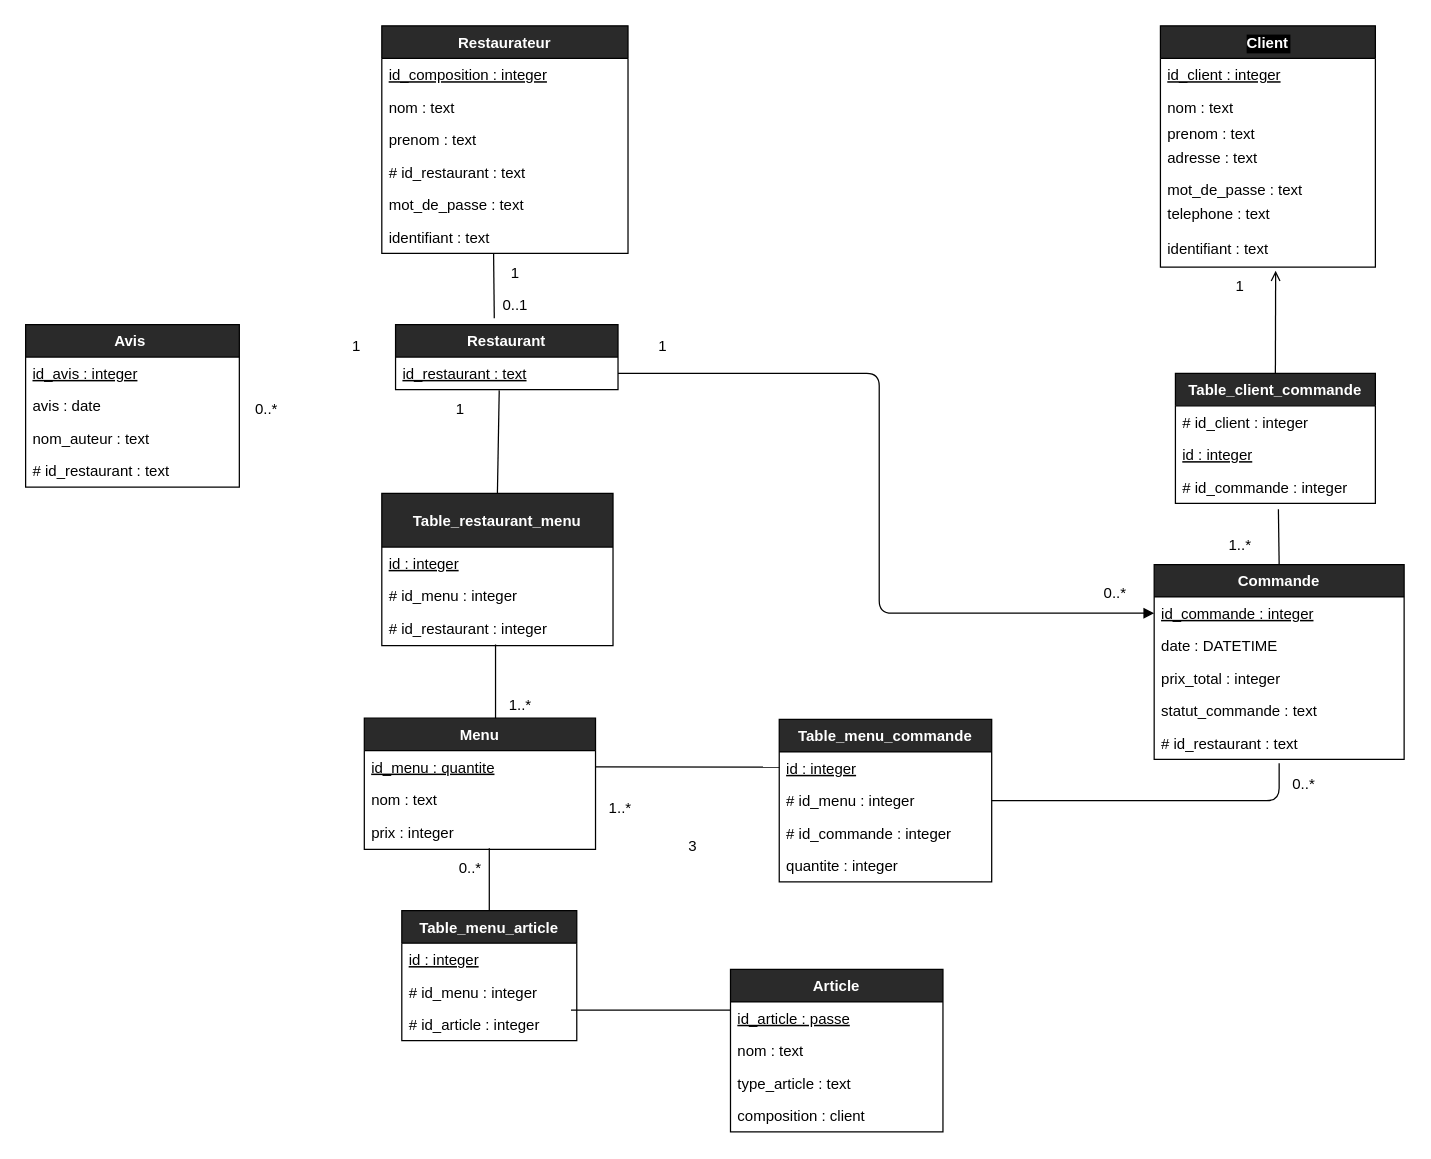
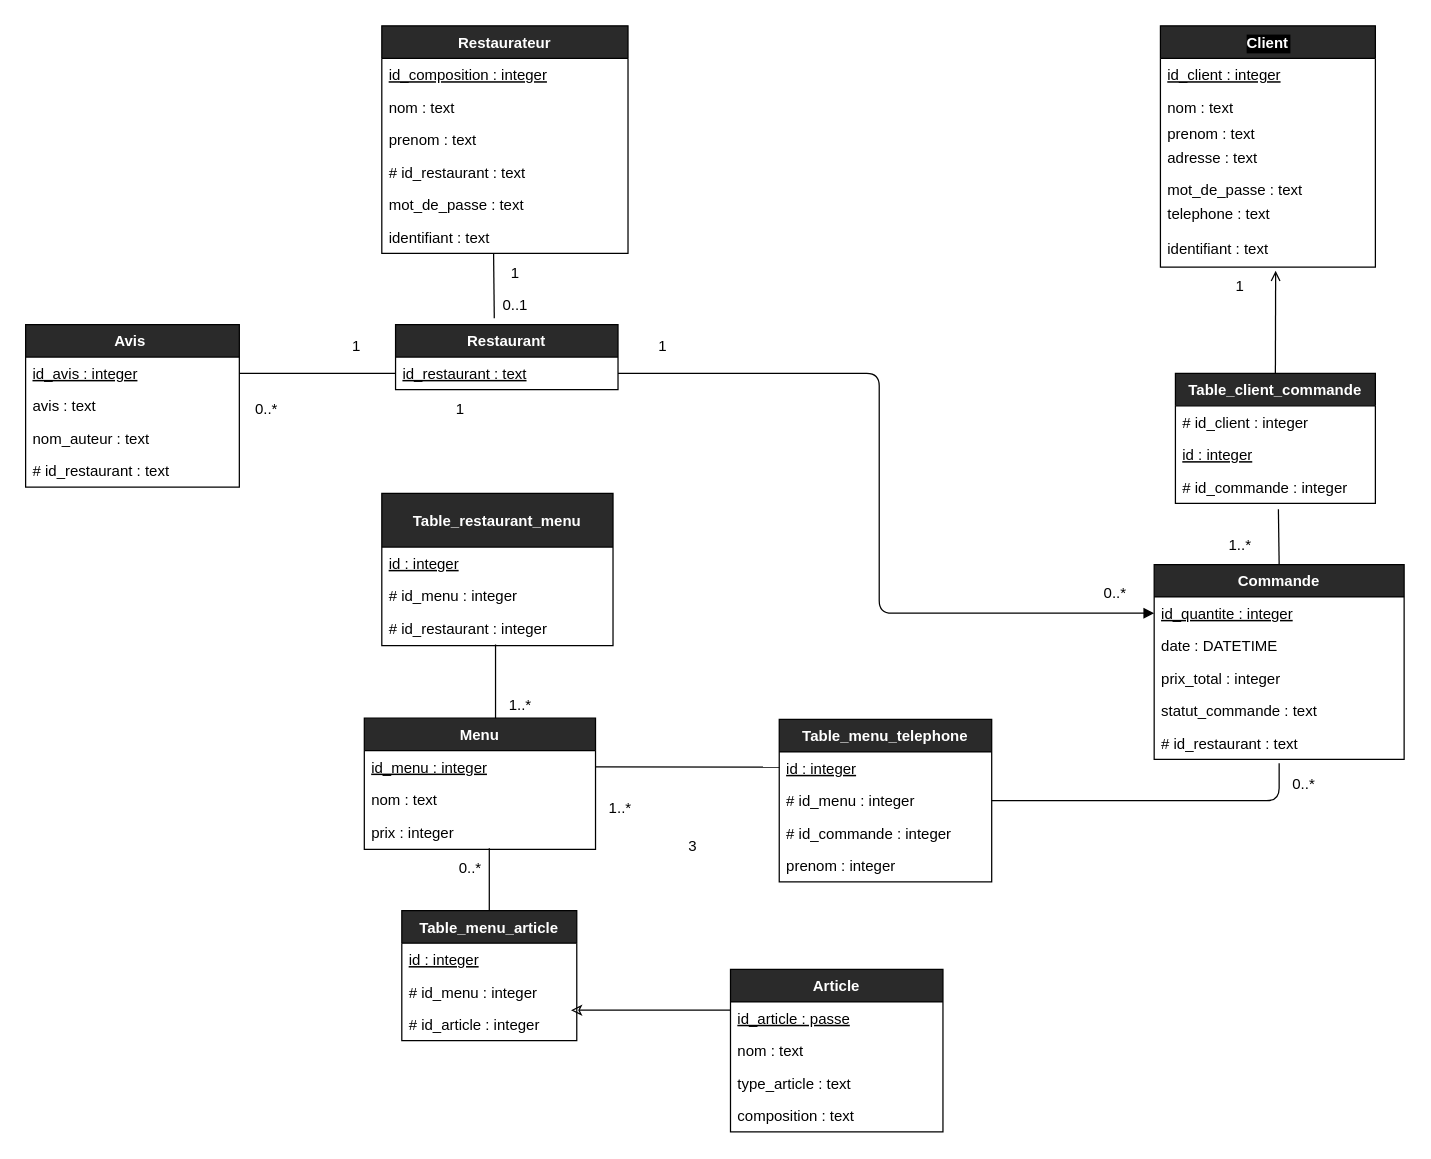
edge "id_avis : integer" -- "id_restaurant : text": added
node "avis : date": label "avis : date" -> "avis : text"
edge "id_restaurant : text" -- "Table_restaurant_menu": removed
node "id_commande : integer": label "id_commande : integer" -> "id_quantite : integer"
node "Table_menu_commande": label "Table_menu_commande" -> "Table_menu_telephone"
node "id_menu : quantite": label "id_menu : quantite" -> "id_menu : integer"
node "quantite : integer": label "quantite : integer" -> "prenom : integer"
edge "# id_article : integer" -- "Article": arrowhead none -> classic
node "composition : client": label "composition : client" -> "composition : text"
